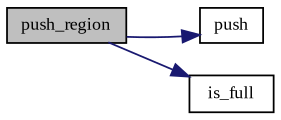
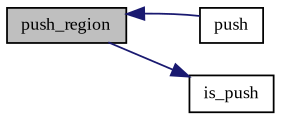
edge "push_region" -> "push": reversed
node "is_full": label "is_full" -> "is_push"
